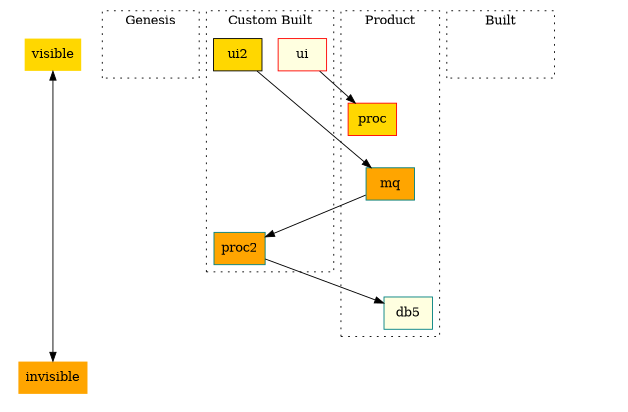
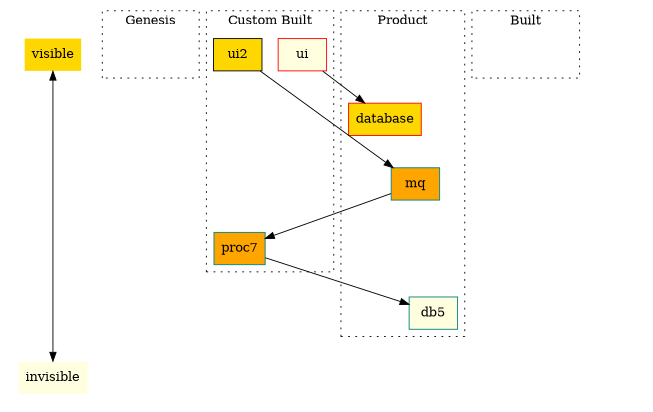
node "proc": label "proc" -> "database"
node "proc2": label "proc2" -> "proc7"
node "invisible": fillcolor orange -> lightyellow
